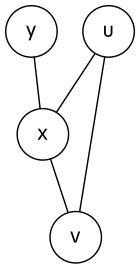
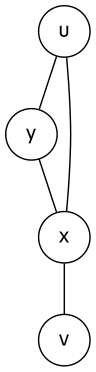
edge "u" -- "v": now "u" -- "y"
